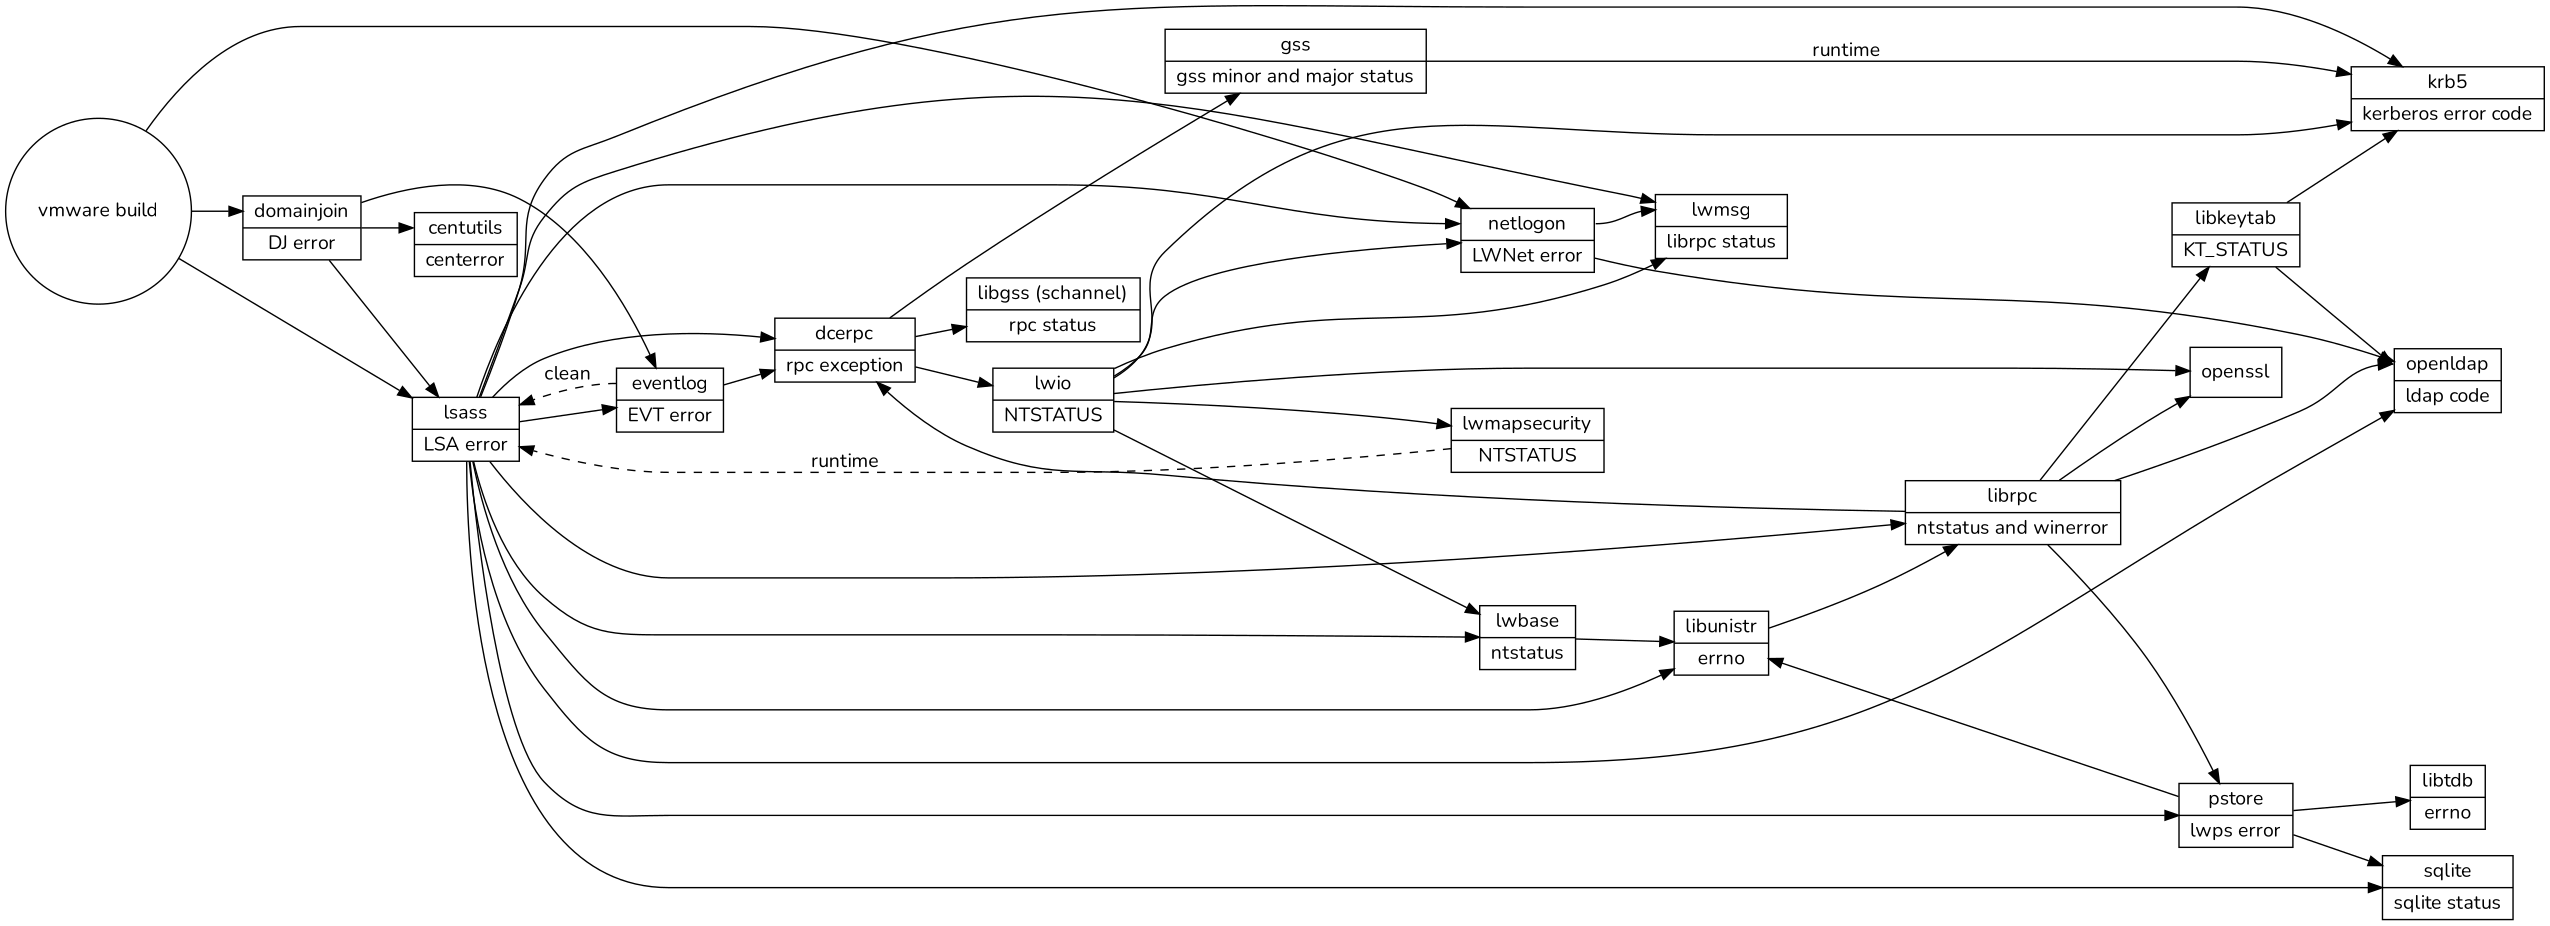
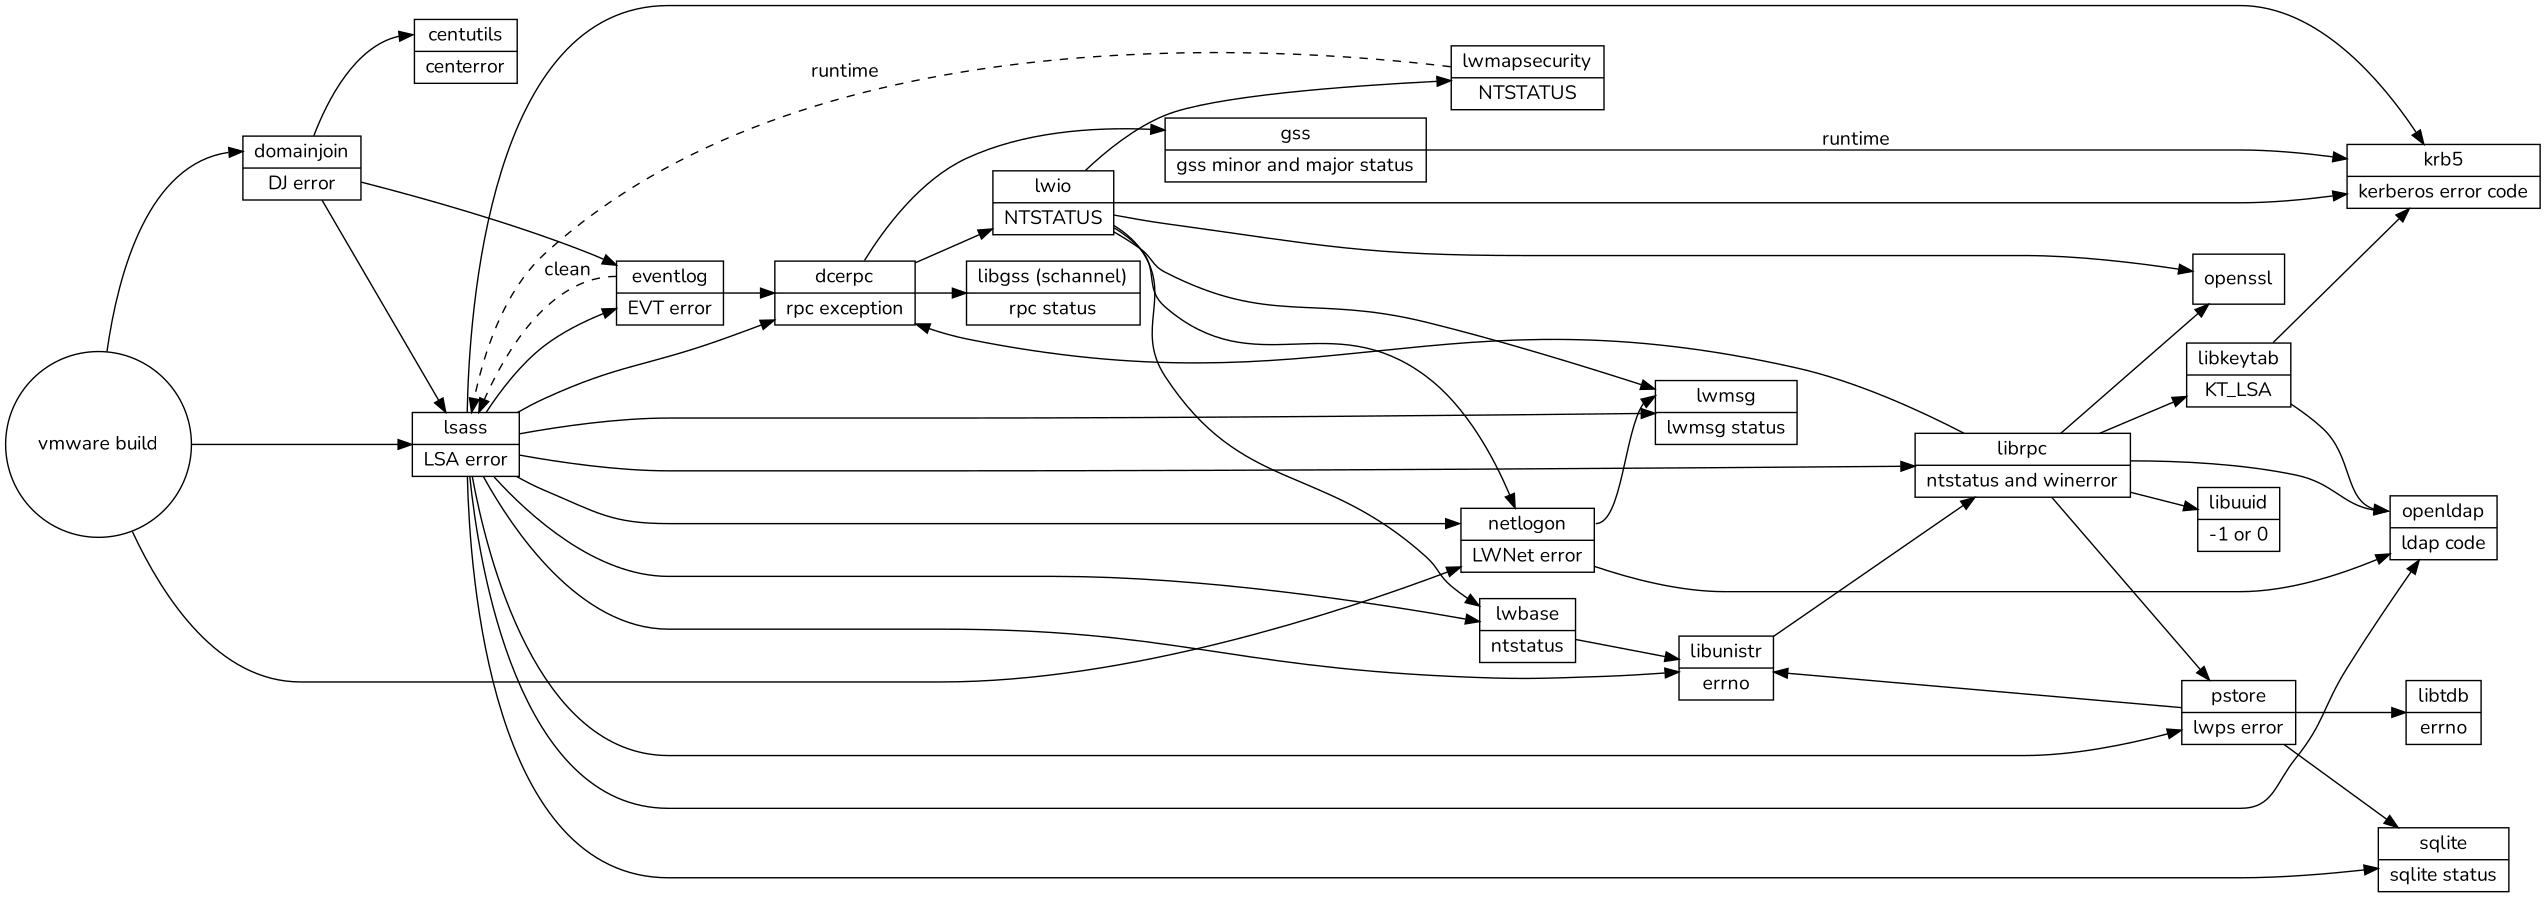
node "lwmsg": text "librpc status" -> "lwmsg status"
node "libkeytab": text "KT_STATUS" -> "KT_LSA"
node "libuuid": added
